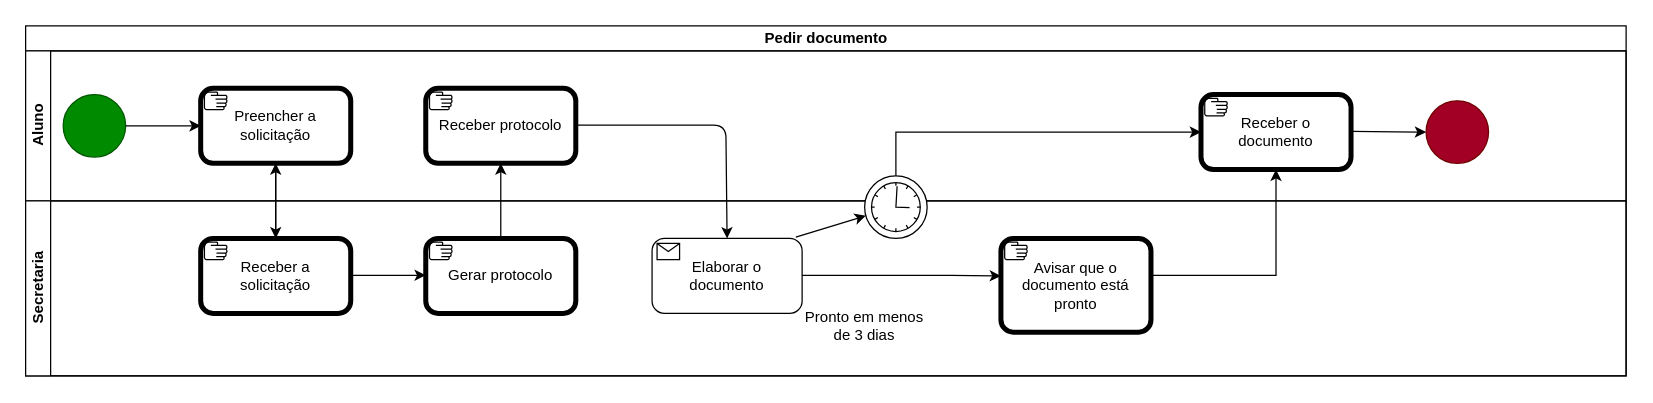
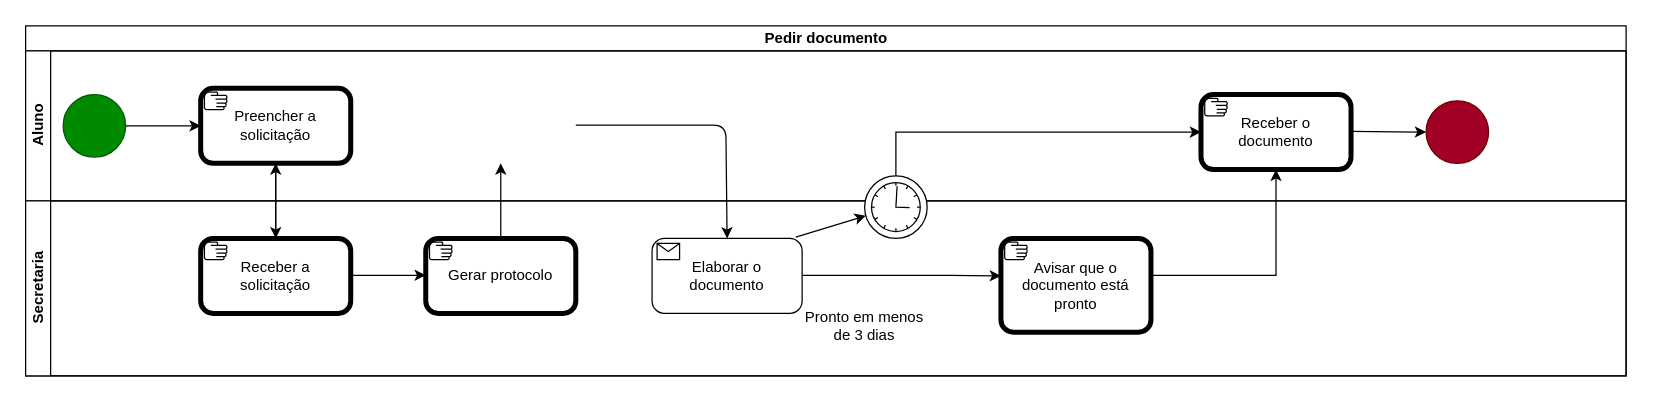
node "Receber protocolo": removed
